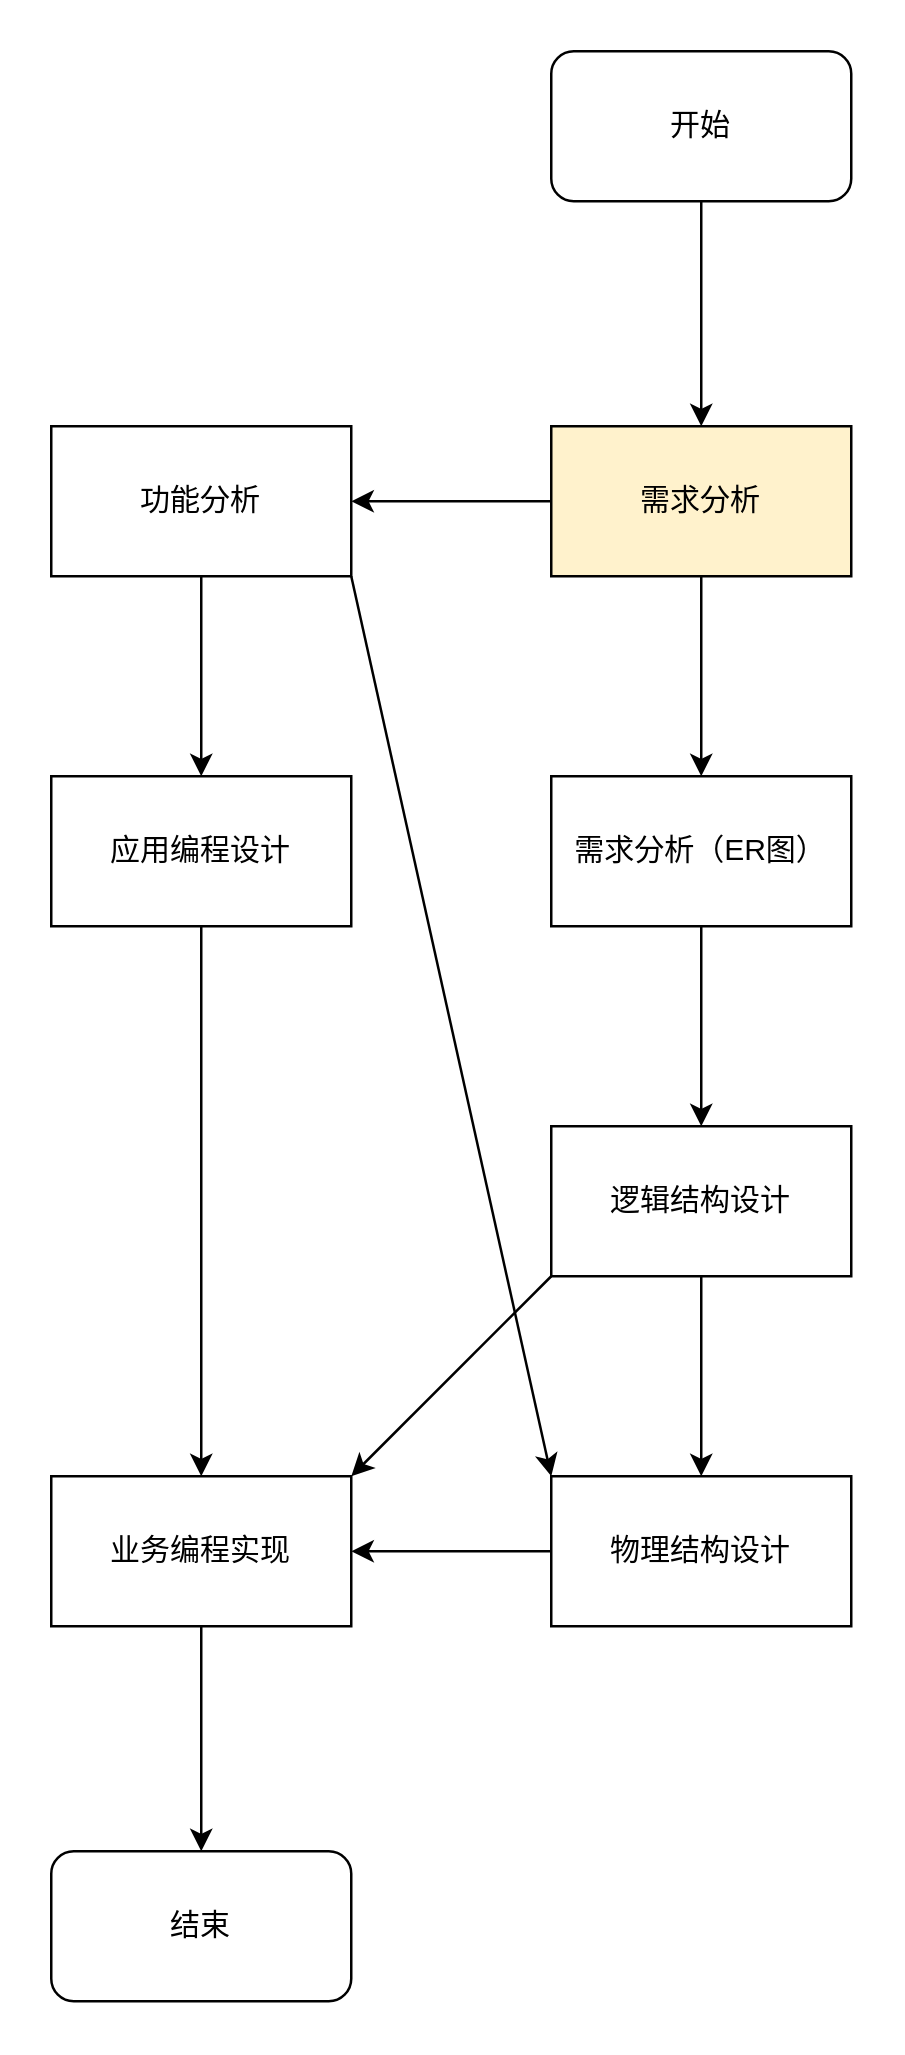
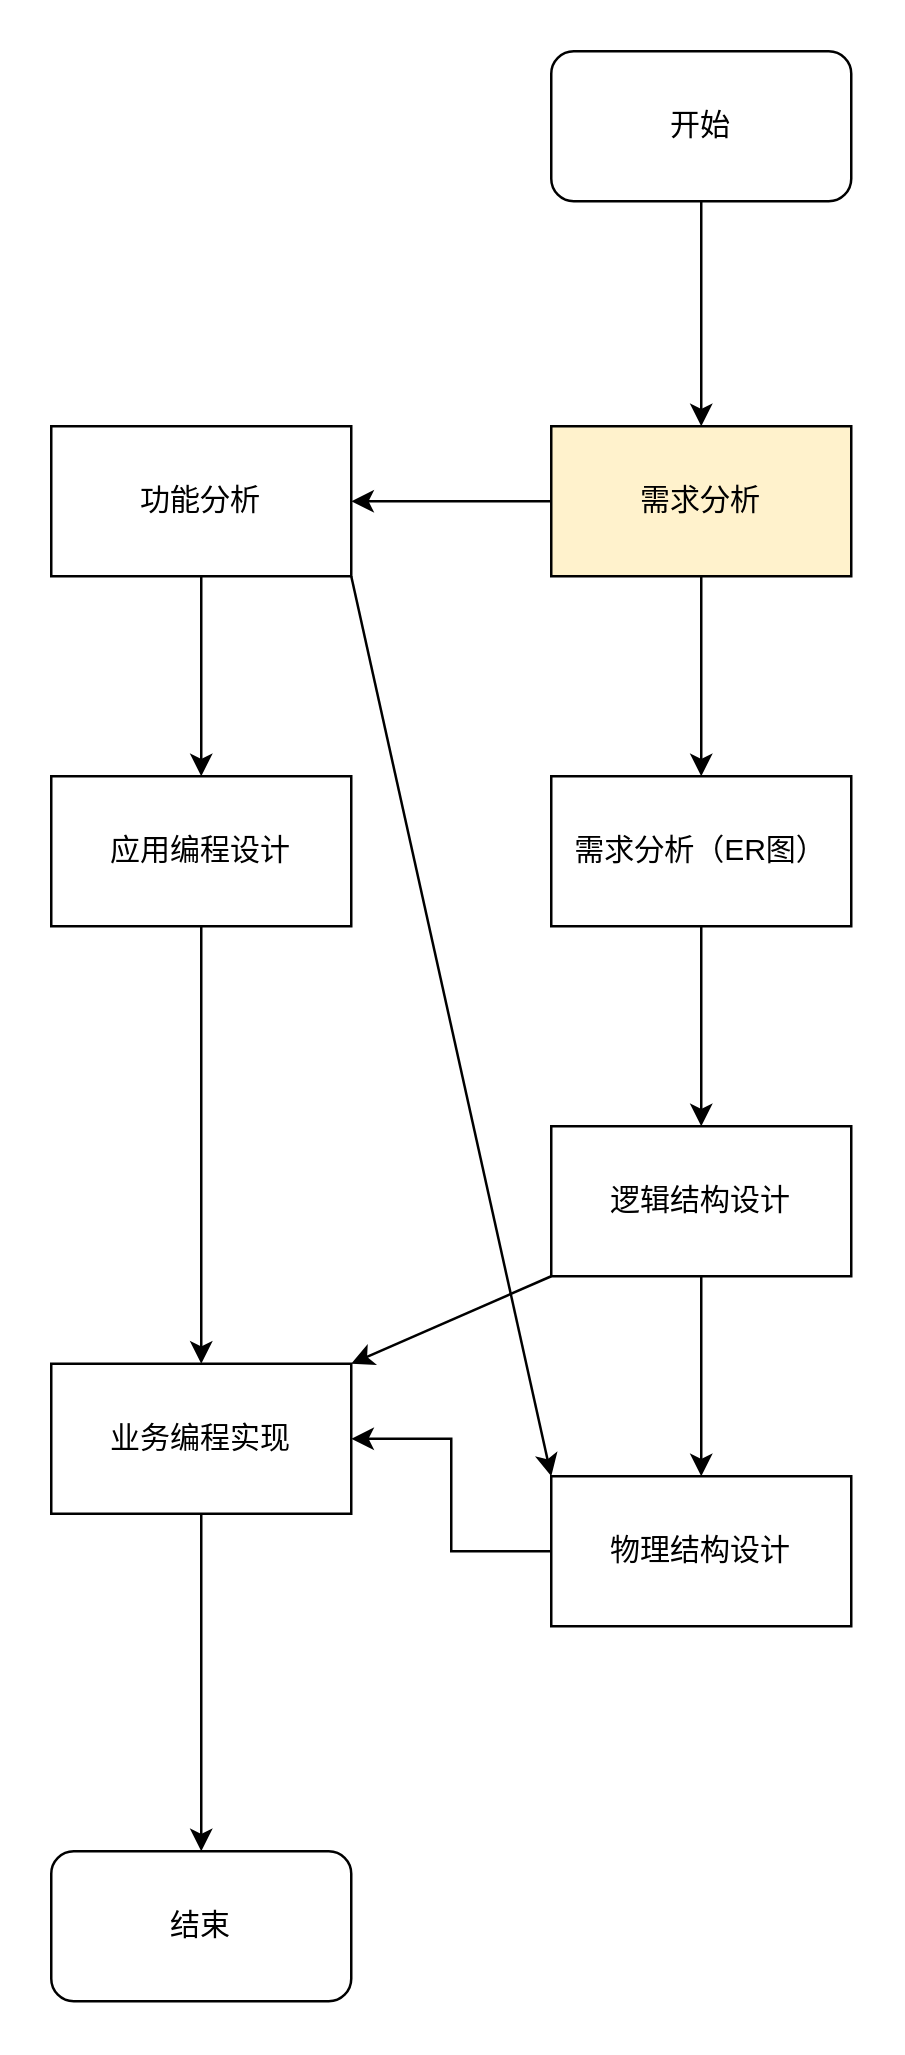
node "业务编程实现": moved (201, 1551) -> (201, 1439)
